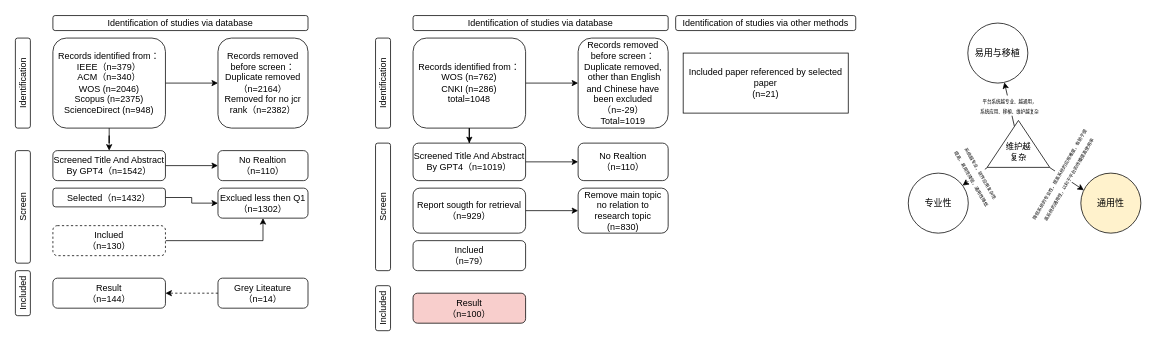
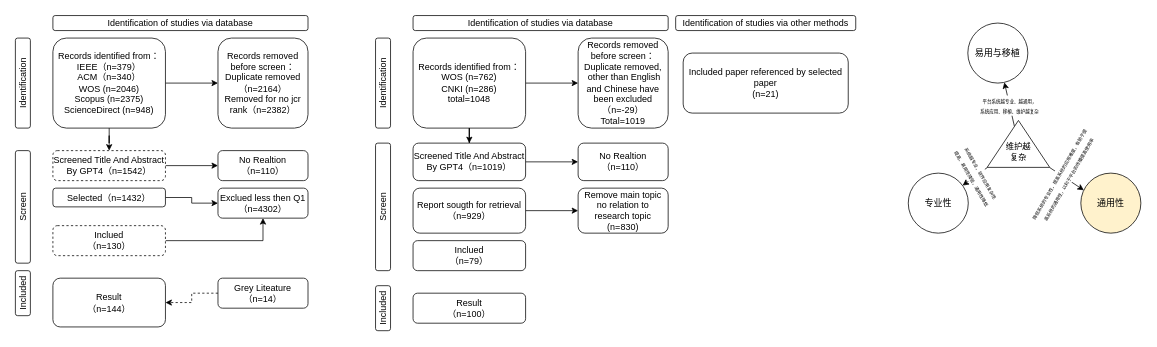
node "Included paper referenced by selected paper (n=21)": shape rectangle -> rounded rectangle
node "Screened Title And Abstract By GPT4（n=1542）": style solid -> dashed
node "Exclued less then Q1 （n=1302）": label "Exclued less then Q1 （n=1302）" -> "Exclued less then Q1 （n=4302）"
node "Result （n=144）": size 113x30 -> 113x49
node "Result （n=100）": fillcolor #f8cecc -> #ffffff
